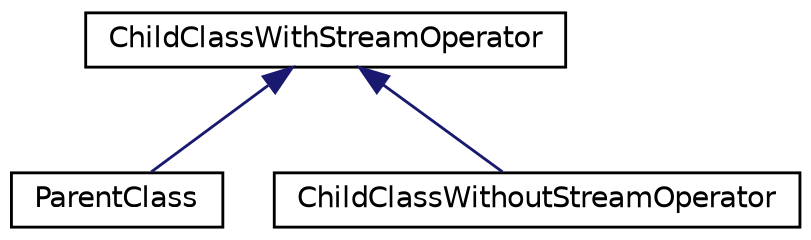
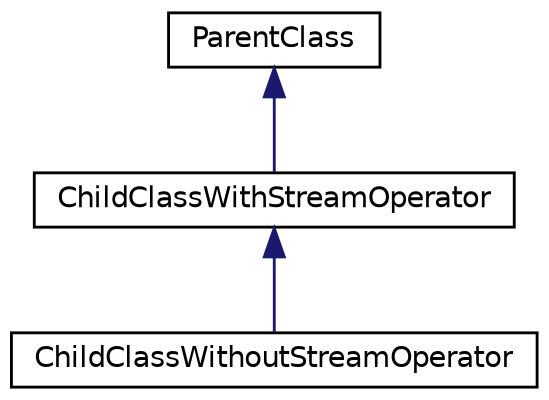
edge "ParentClass" -> "ChildClassWithStreamOperator": reversed
